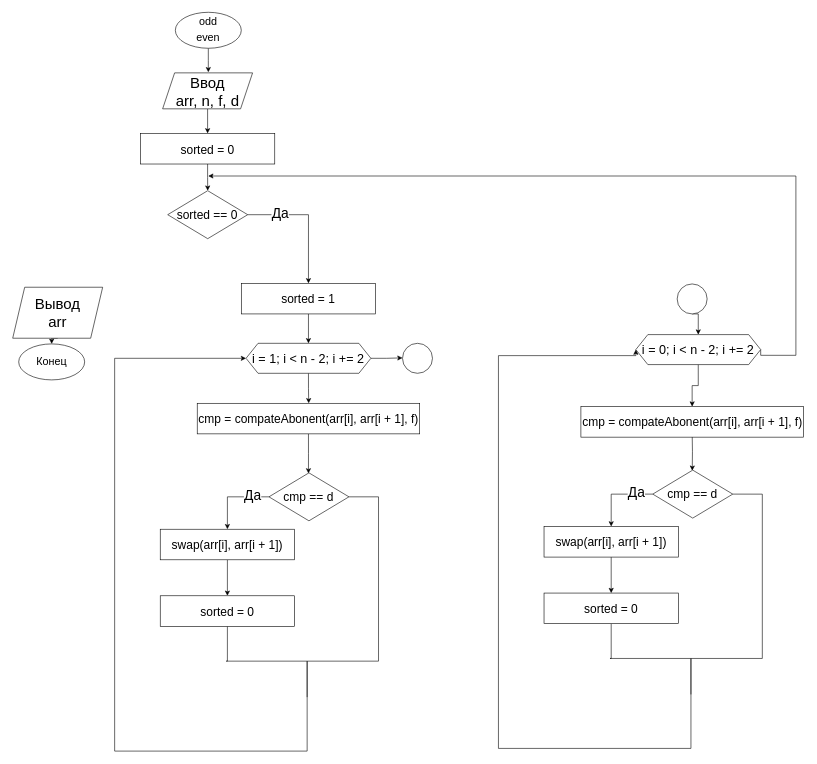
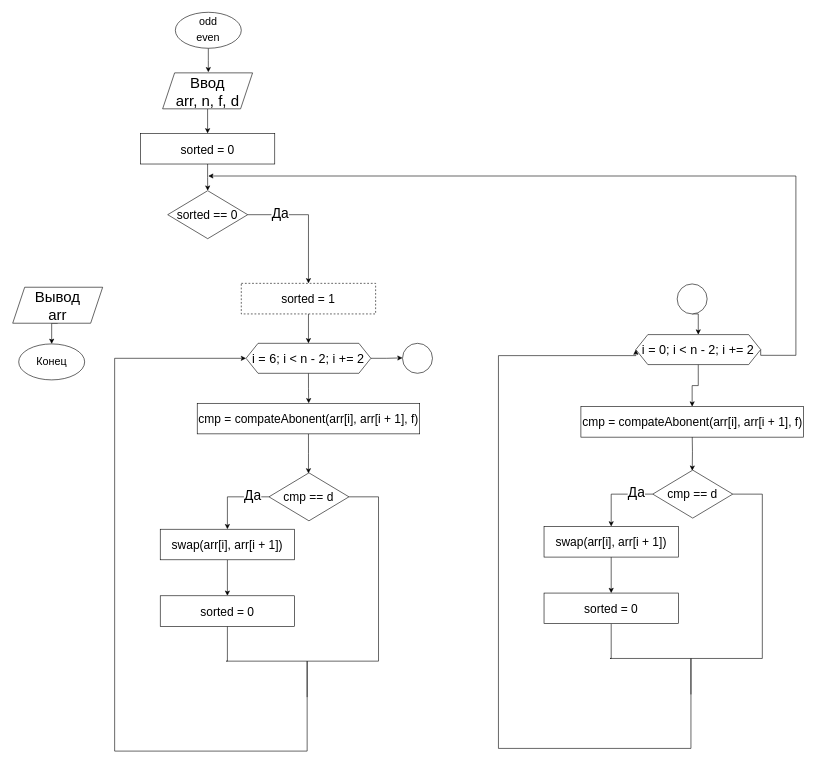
node "sorted = 1": style solid -> dashed
node "Вывод arr": size 90x51 -> 90x36
node "i = 1; i < n - 2; i += 2": label "i = 1; i < n - 2; i += 2" -> "i = 6; i < n - 2; i += 2"
